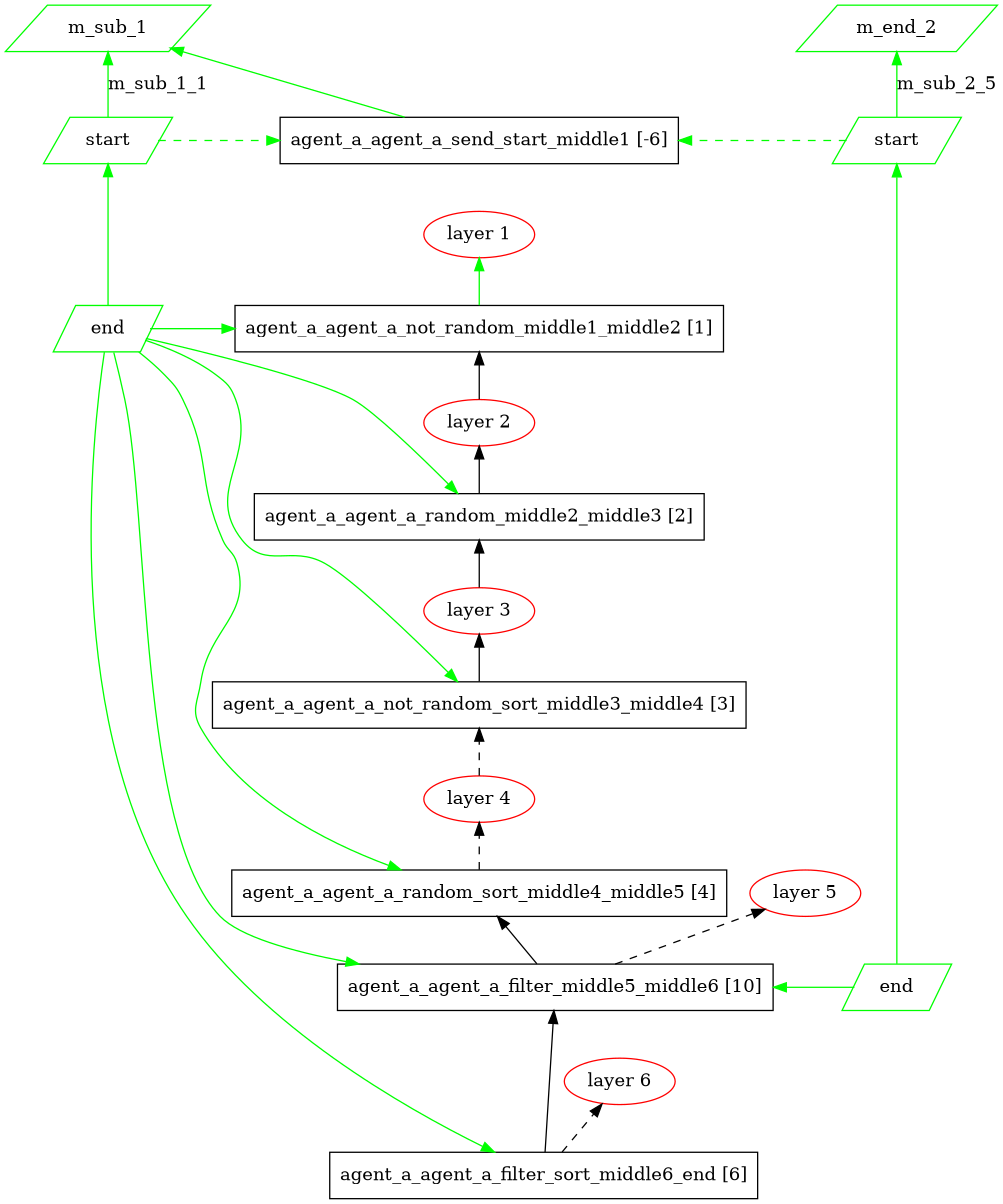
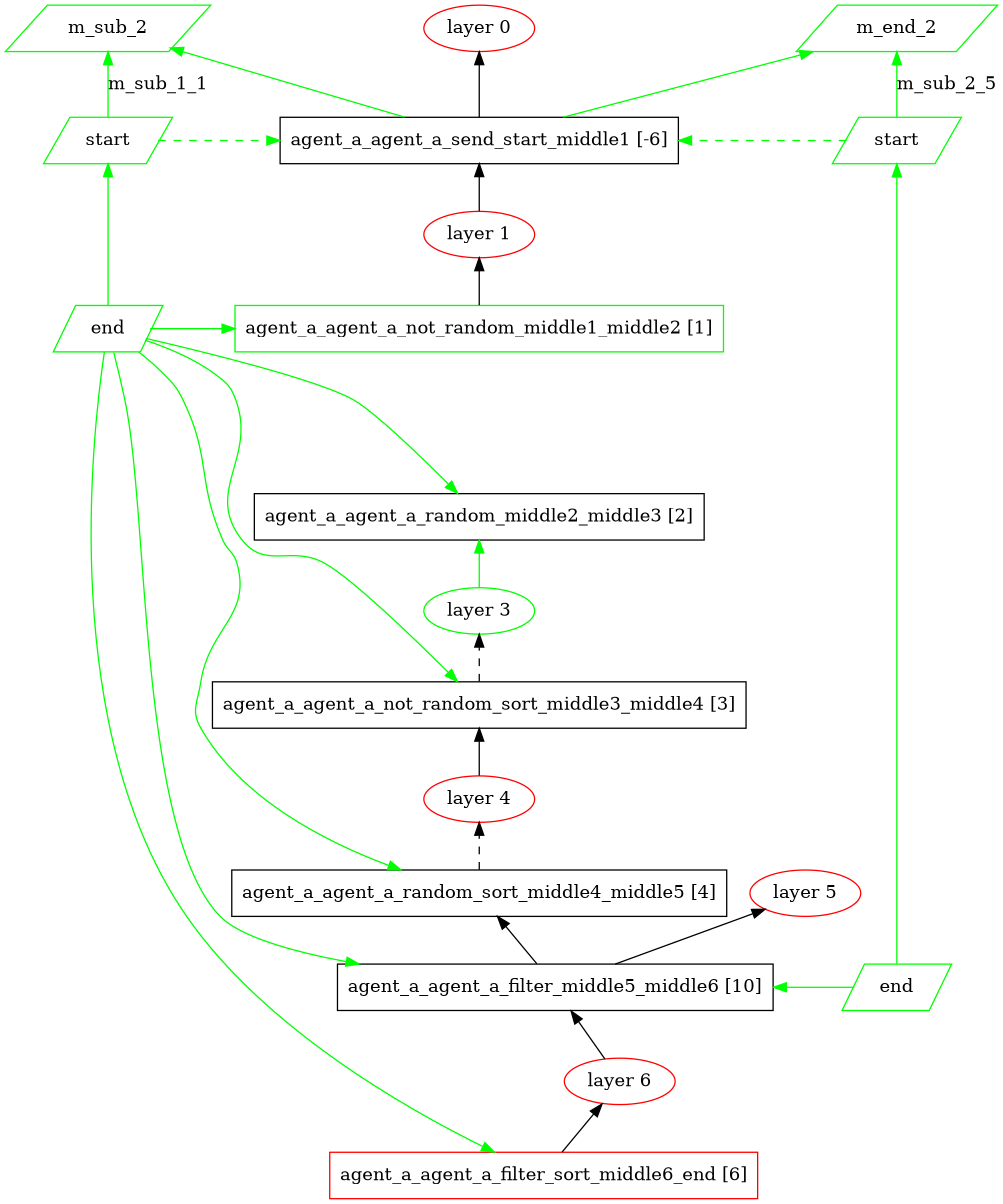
node "m_sub_1": label "m_sub_1" -> "m_sub_2"
node "layer 0": added
edge "agent_a_agent_a_send_start_middle1 [-6]" -> "m_end_2": added
edge "layer 1" -> "agent_a_agent_a_send_start_middle1 [-6]": added
edge "agent_a_agent_a_not_random_middle1_middle2 [1]" -> "layer 1": color #00ff00 -> black
node "agent_a_agent_a_not_random_middle1_middle2 [1]": color black -> #00ff00
node "layer 2": removed
edge "layer 3" -> "agent_a_agent_a_random_middle2_middle3 [2]": color black -> #00ff00
node "layer 3": color #ff0000 -> #00ff00
edge "agent_a_agent_a_not_random_sort_middle3_middle4 [3]" -> "layer 3": style solid -> dashed
edge "layer 4" -> "agent_a_agent_a_not_random_sort_middle3_middle4 [3]": style dashed -> solid
edge "agent_a_agent_a_filter_middle5_middle6 [10]" -> "layer 5": style dashed -> solid
edge "agent_a_agent_a_filter_sort_middle6_end [6]" -> "agent_a_agent_a_filter_middle5_middle6 [10]": now "layer 6" -> "agent_a_agent_a_filter_middle5_middle6 [10]"
edge "agent_a_agent_a_filter_sort_middle6_end [6]" -> "layer 6": style dashed -> solid
node "agent_a_agent_a_filter_sort_middle6_end [6]": color black -> #ff0000
